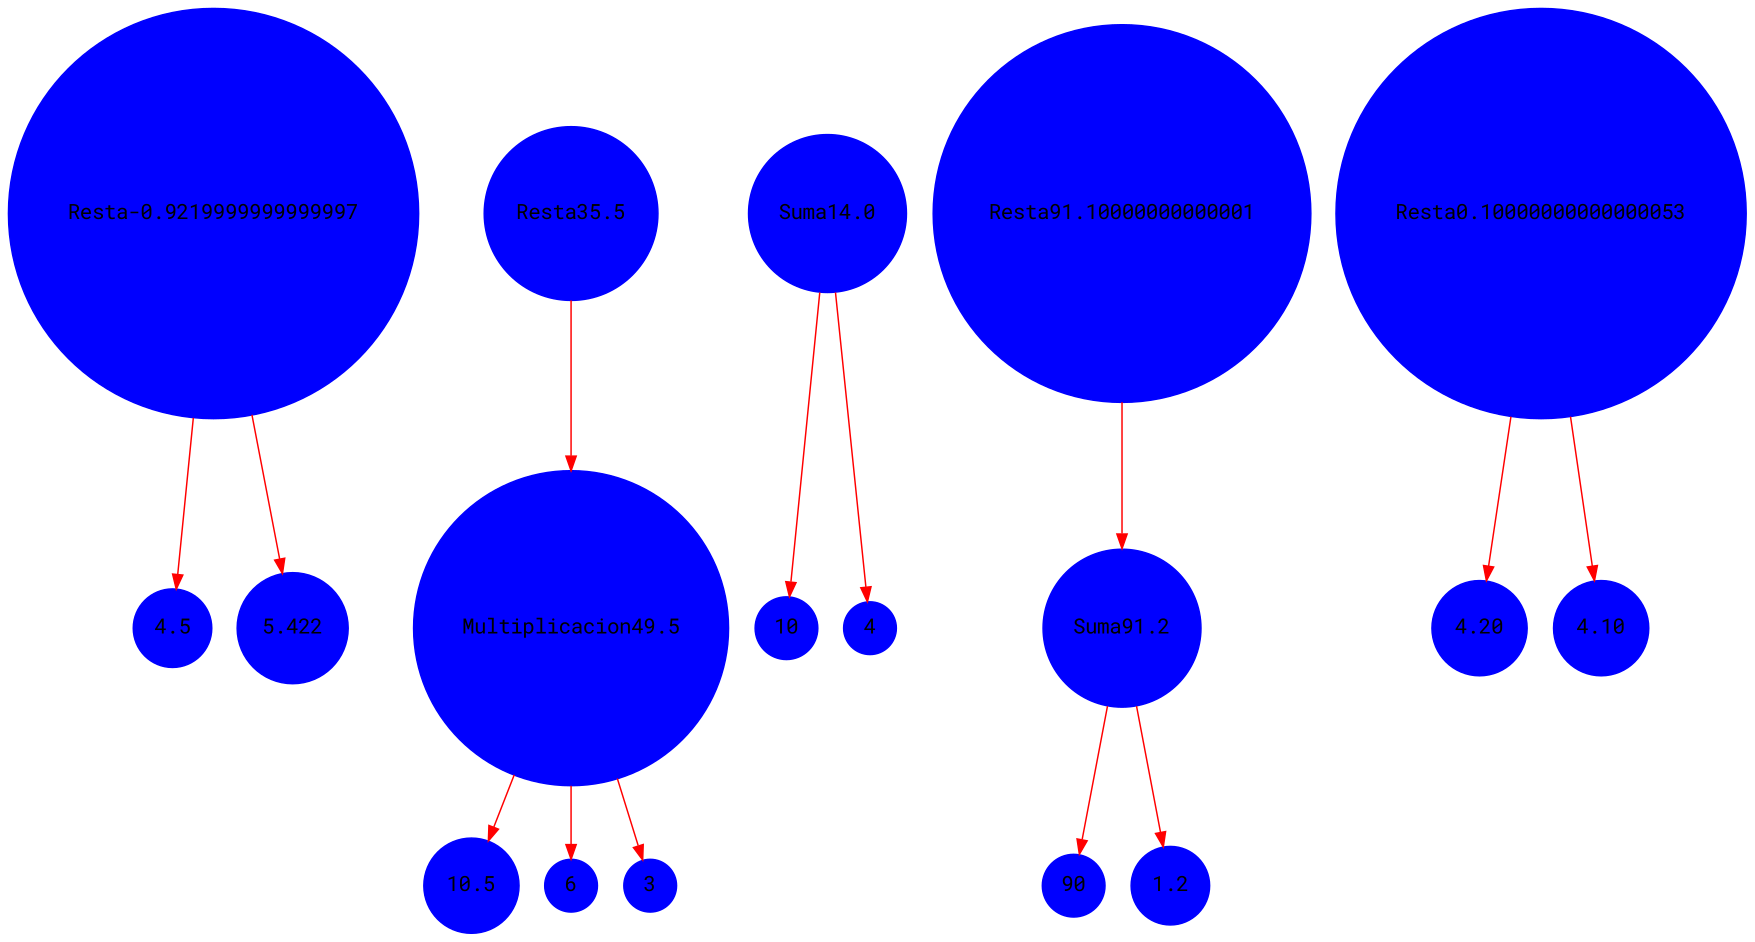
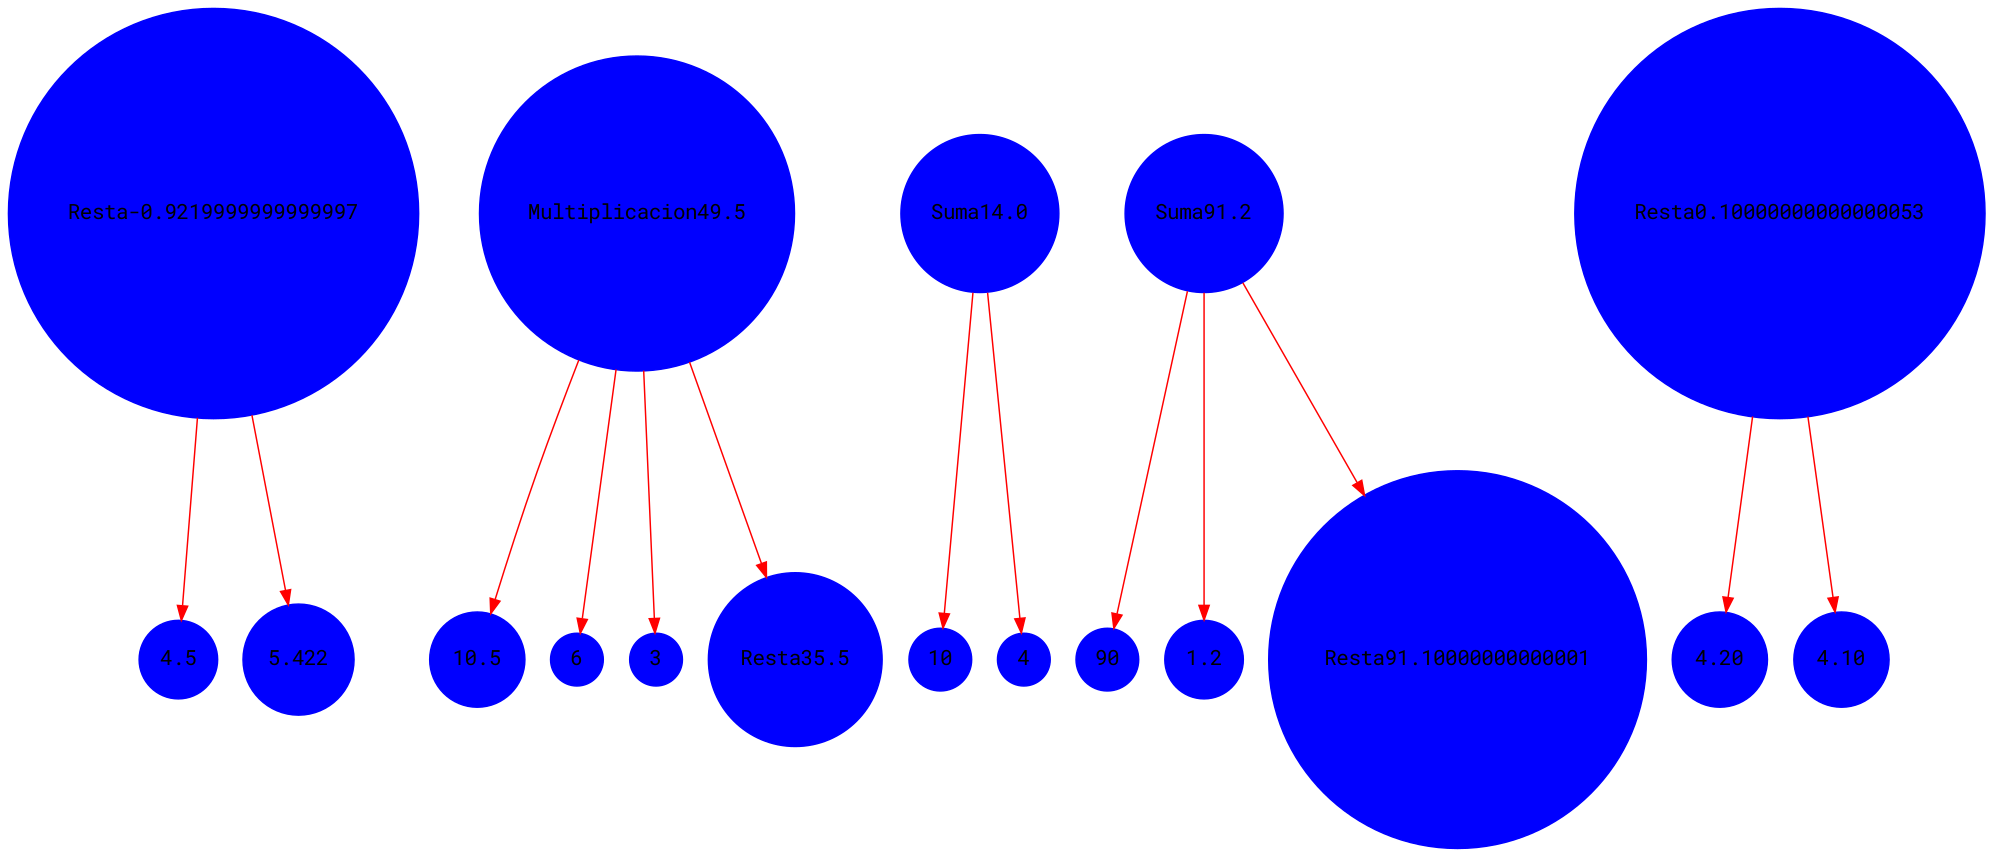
edge "Resta35.5" -> "Multiplicacion49.5": reversed
edge "Resta91.10000000000001" -> "Suma91.2": reversed
